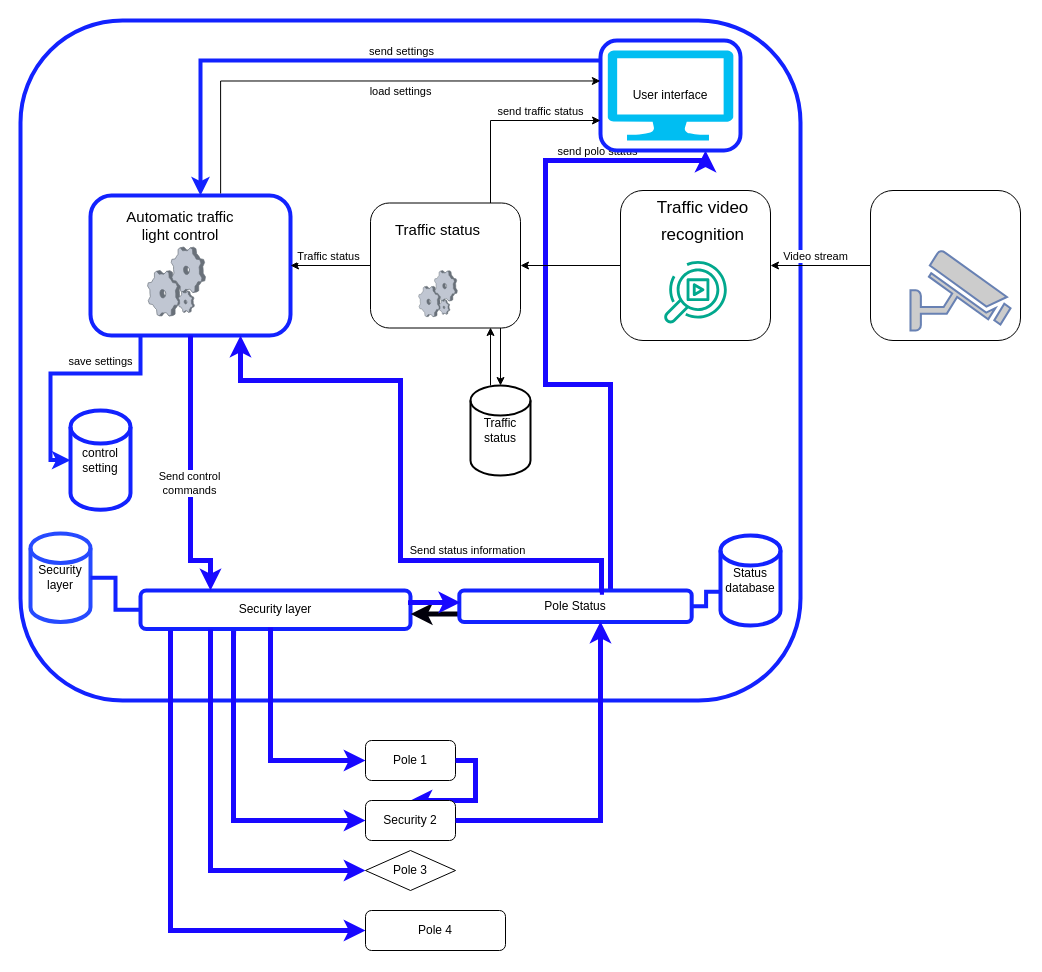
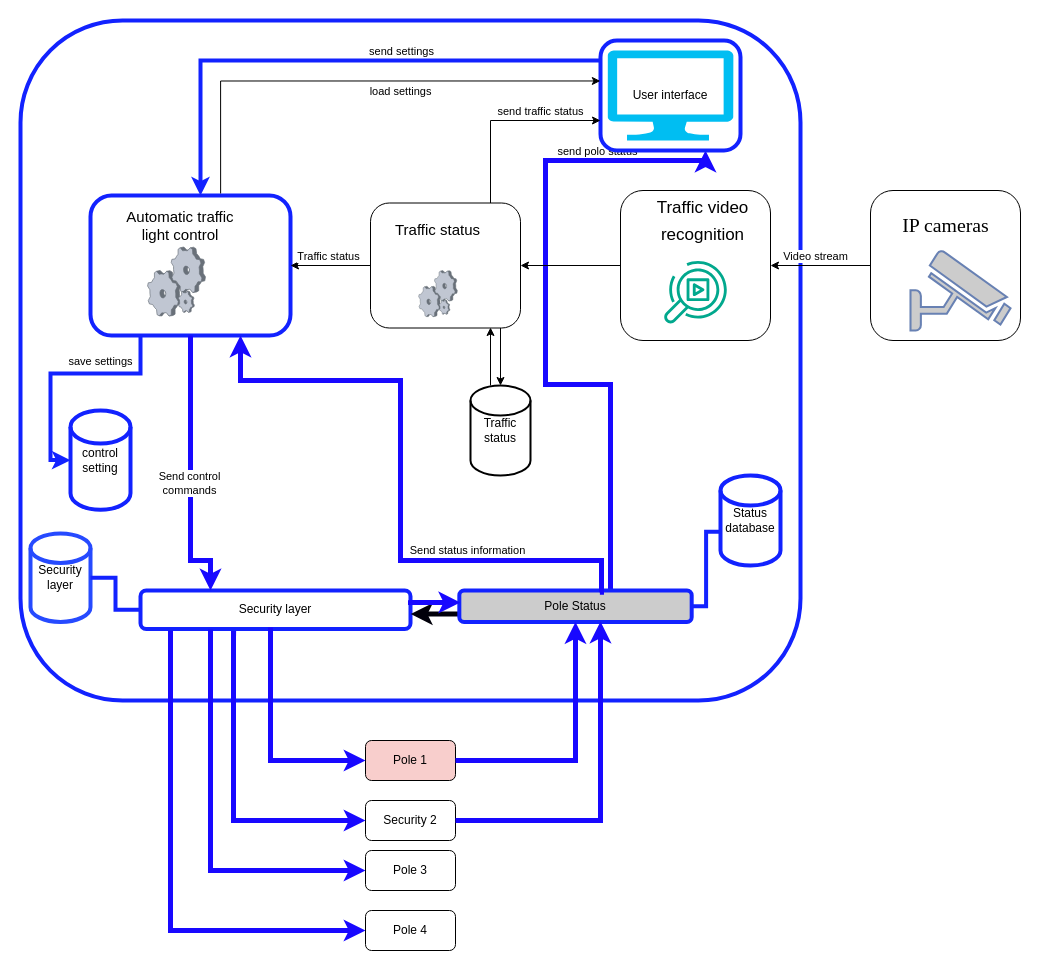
node "IP cameras": added
node "Status database": moved (751, 581) -> (751, 521)
node "Pole Status": fillcolor #ffffff -> #cccccc
node "Pole 1": fillcolor #ffffff -> #f8cecc
edge "Pole 1" -> "Security 2": now "Pole 1" -> "Pole Status"
node "Pole 3": shape diamond -> rounded rectangle
node "Pole 4": size 140x40 -> 90x40
